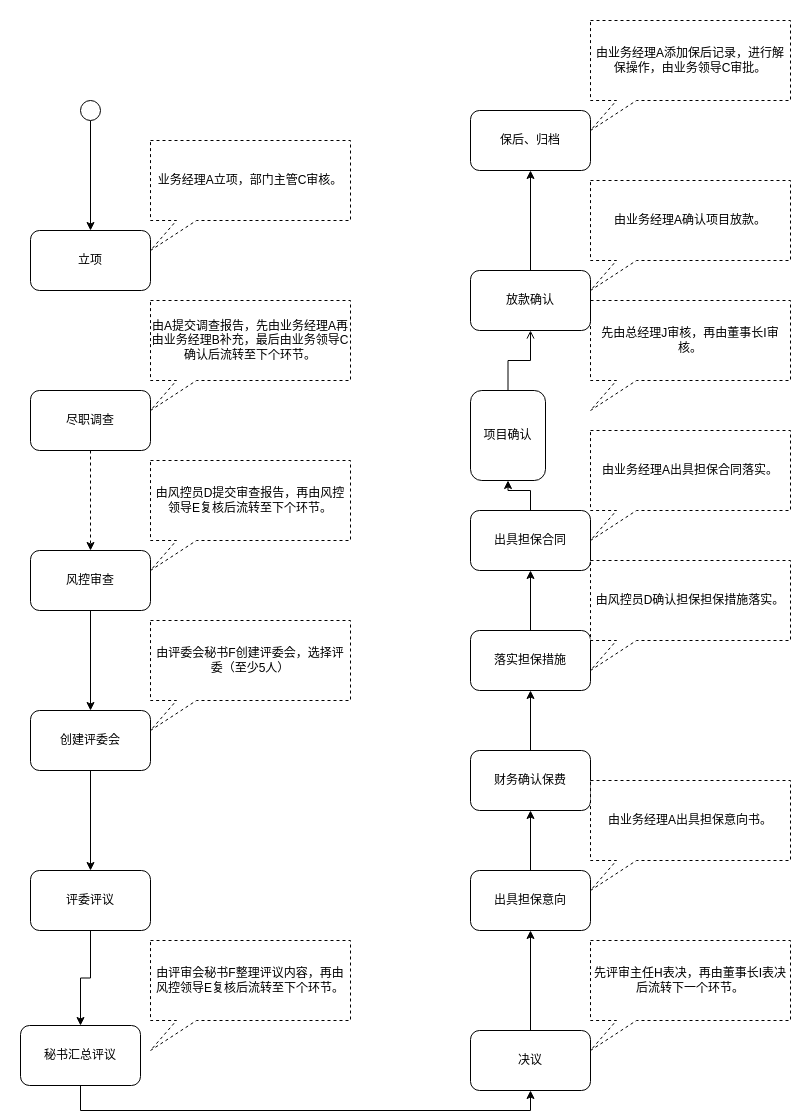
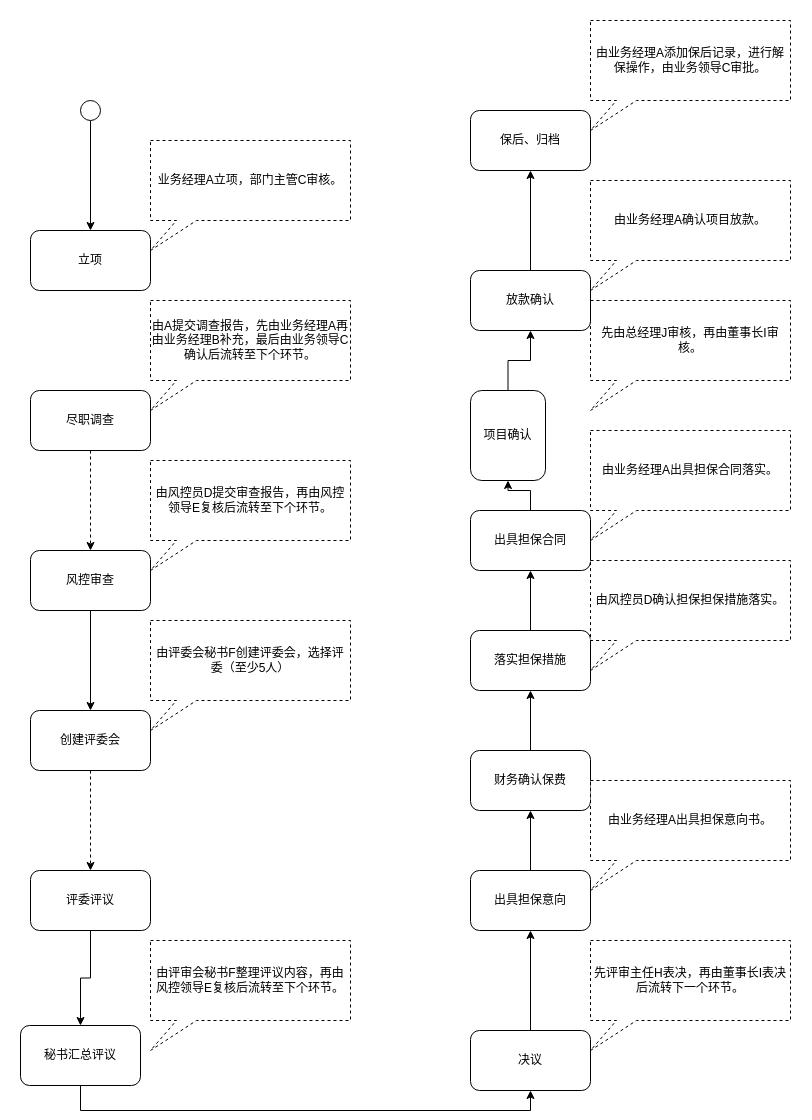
edge "项目确认" -> "放款确认": arrowhead open -> classic
edge "创建评委会" -> "评委评议": style solid -> dashed
